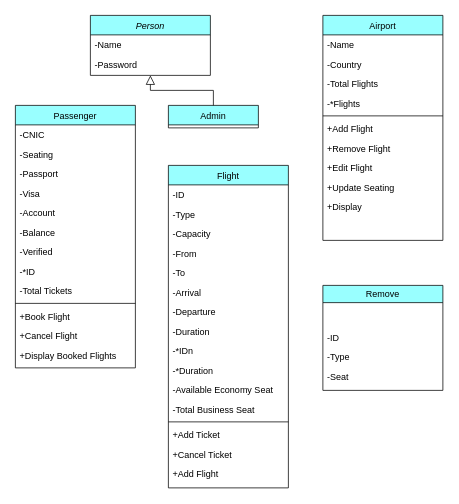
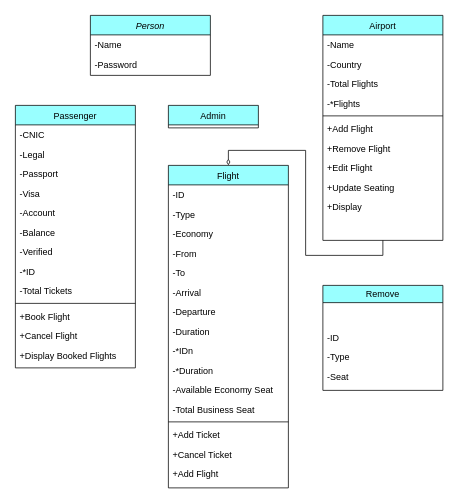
edge "Admin" -> "Person": removed
node "-Seating": label "-Seating" -> "-Legal"
edge "Airport" -> "Flight": added
node "-Capacity": label "-Capacity" -> "-Economy"
